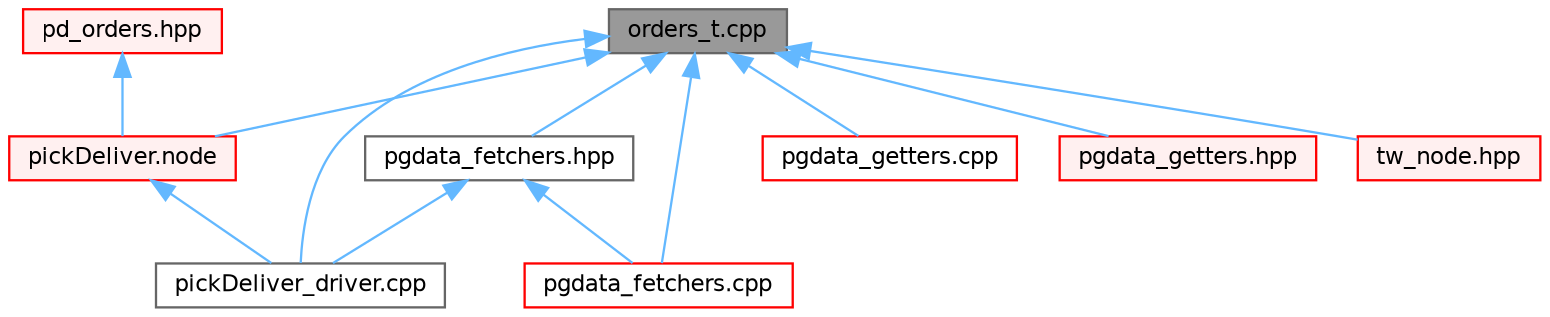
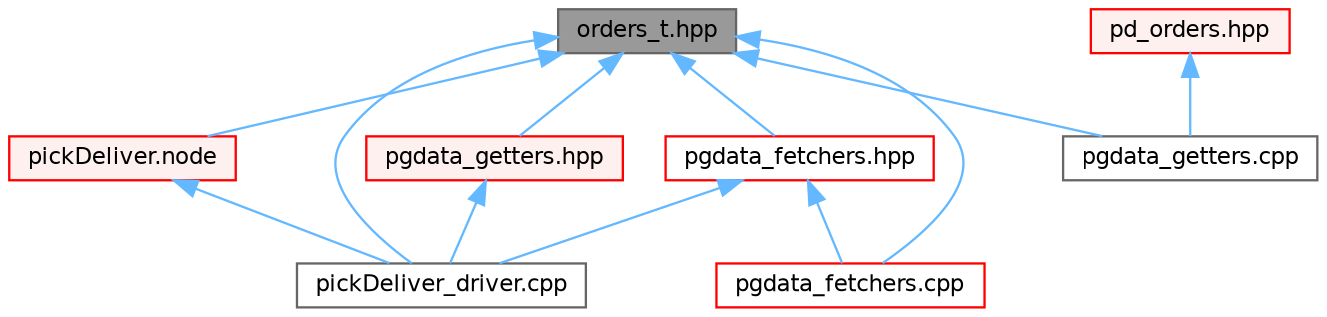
node "orders_t.cpp": label "orders_t.cpp" -> "orders_t.hpp"
edge "pickDeliver.node" -> "pd_orders.hpp": now "pgdata_getters.cpp" -> "pd_orders.hpp"
node "pgdata_fetchers.hpp": color grey40 -> red
node "pgdata_getters.cpp": color red -> grey40
node "tw_node.hpp": removed
edge "pickDeliver_driver.cpp" -> "pgdata_getters.hpp": added
